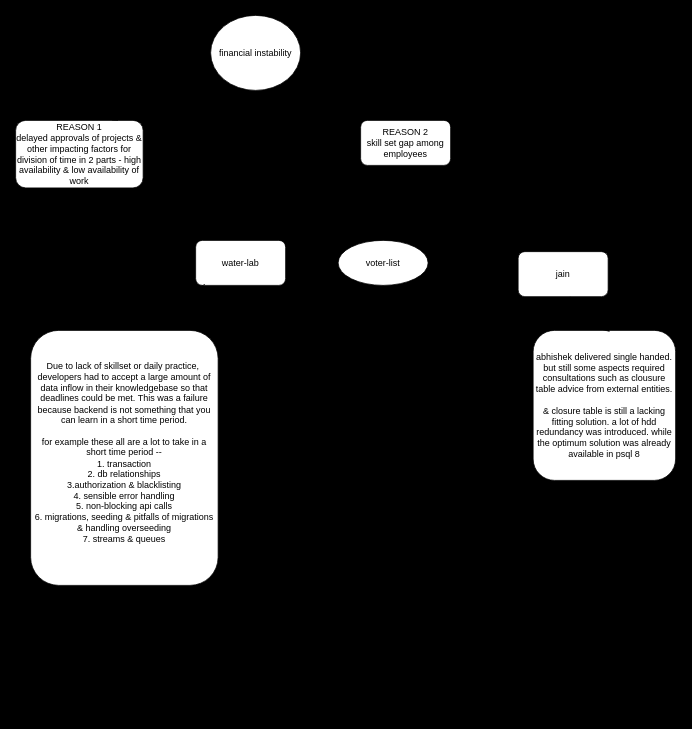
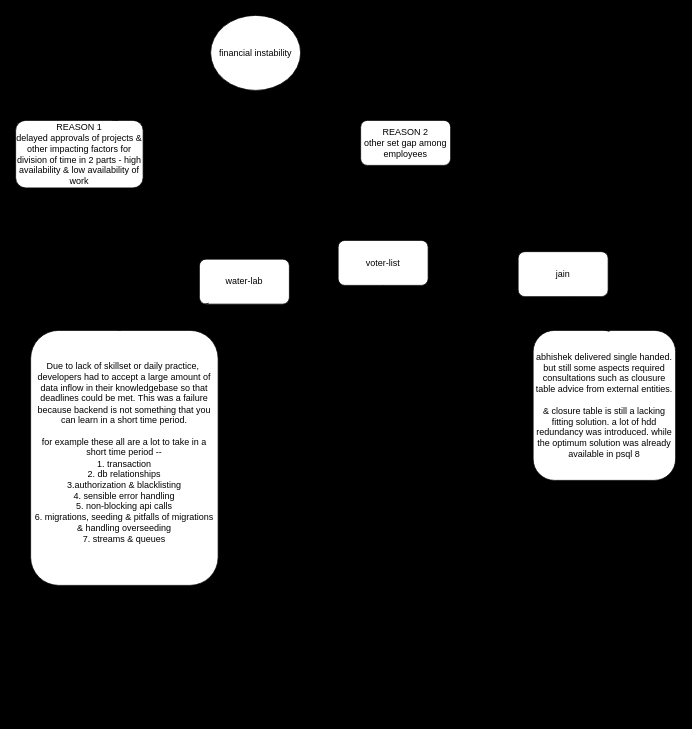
node "REASON 2 skill set gap among employees": label "REASON 2 skill set gap among employees" -> "REASON 2 other set gap among employees"
node "water-lab": moved (240, 263) -> (244, 282)
node "voter-list": shape ellipse -> rounded rectangle
